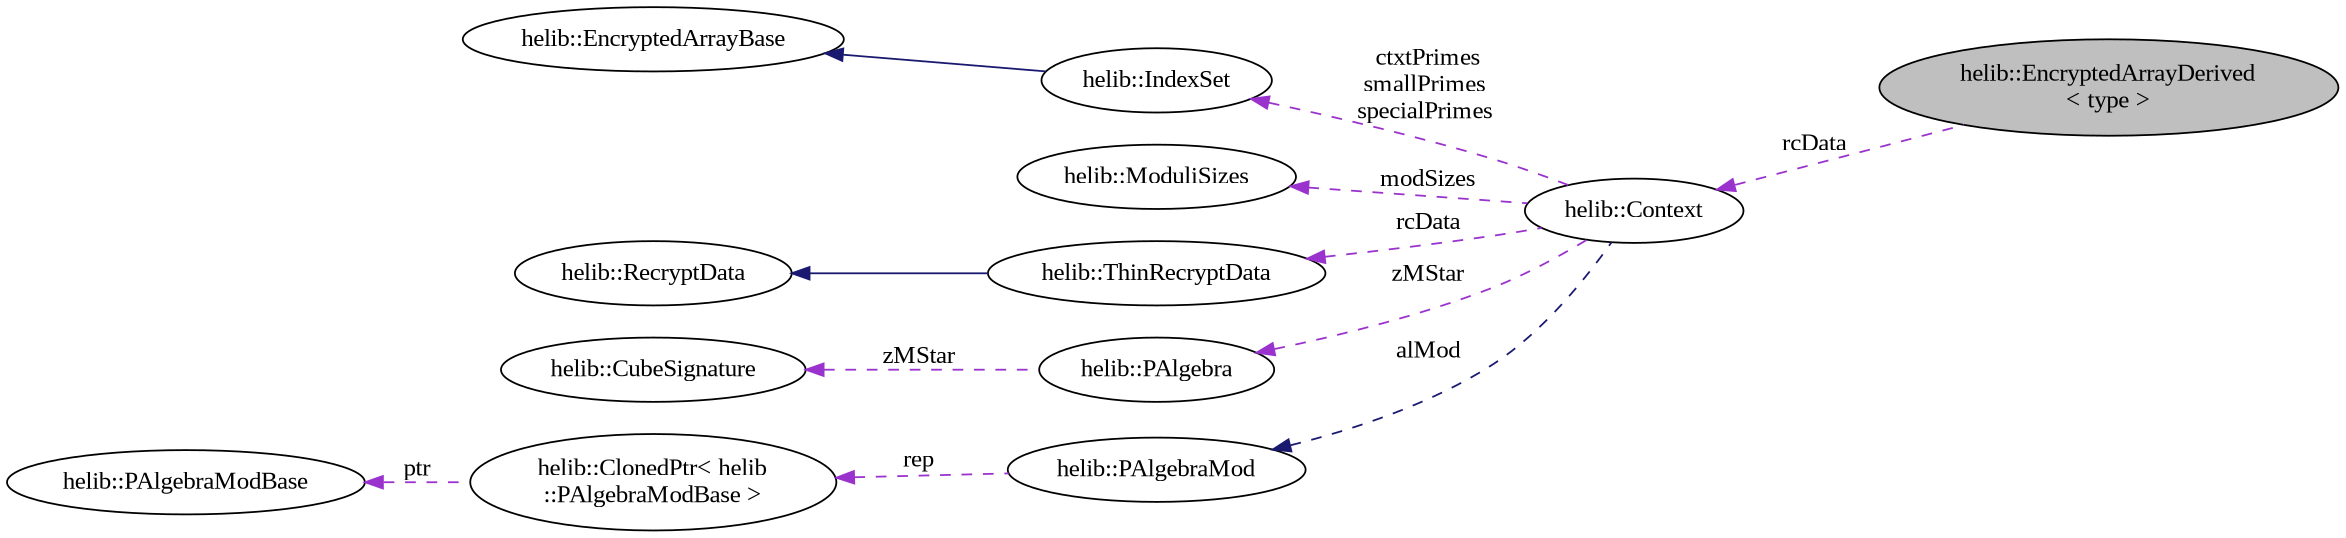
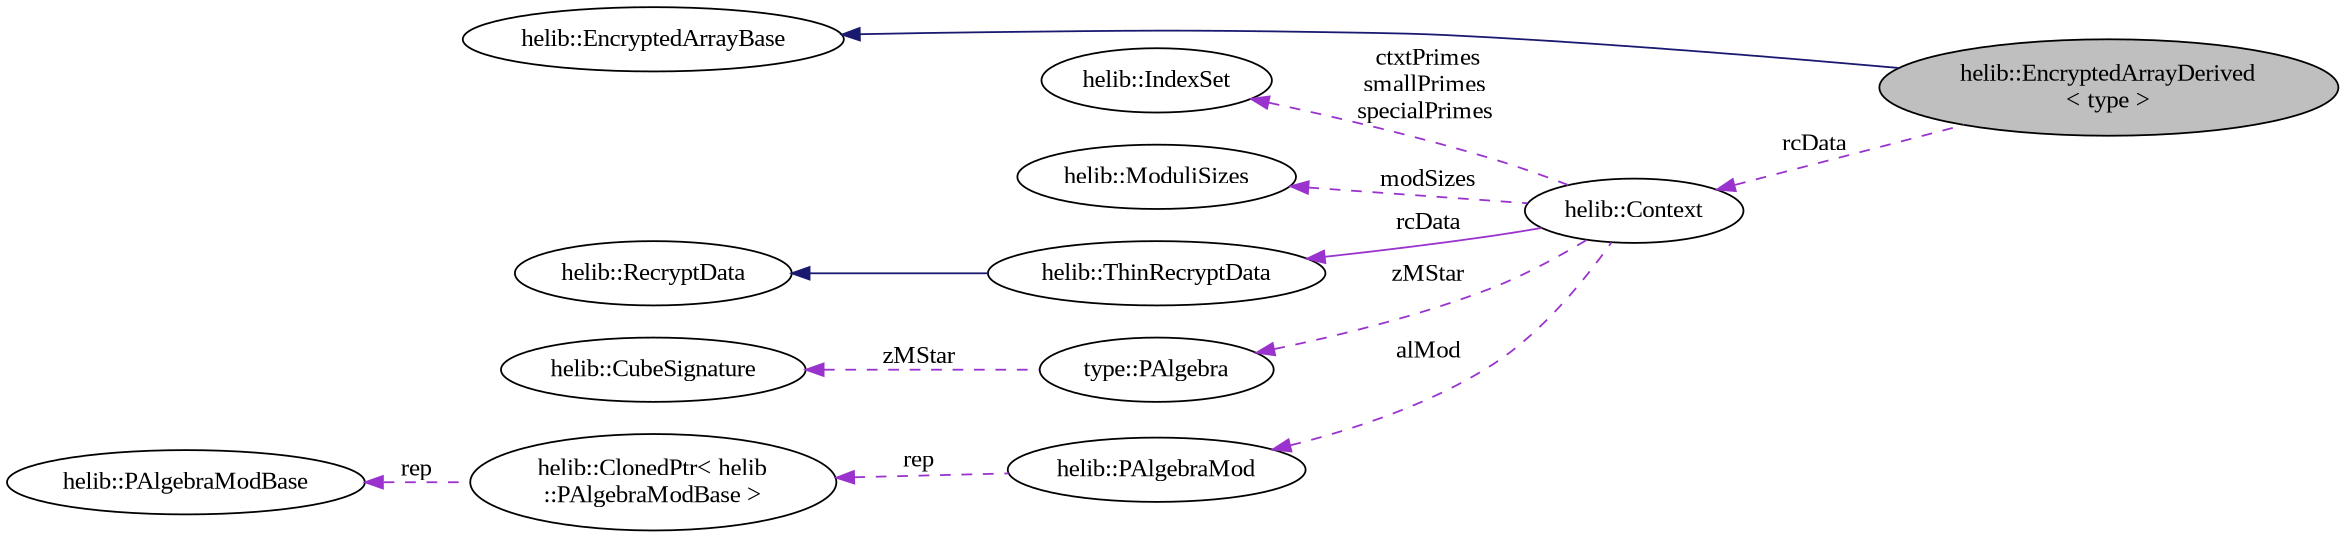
edge "helib::IndexSet" -> "helib::EncryptedArrayBase": now "helib::EncryptedArrayDerived < type >" -> "helib::EncryptedArrayBase"
edge "helib::Context" -> "helib::ThinRecryptData": style dashed -> solid
node "helib::PAlgebra": label "helib::PAlgebra" -> "type::PAlgebra"
edge "helib::Context" -> "helib::PAlgebraMod": color midnightblue -> darkorchid3
edge "helib::ClonedPtr< helib ::PAlgebraModBase >" -> "helib::PAlgebraModBase": label " ptr" -> " rep"
